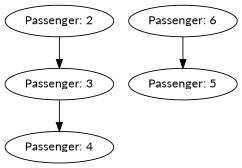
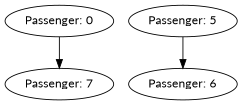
node "Passenger: 2": label "Passenger: 2" -> "Passenger: 0"
edge "Passenger: 6" -> "Passenger: 5": reversed
node "Passenger: 3": label "Passenger: 3" -> "Passenger: 7"
node "Passenger: 4": removed
